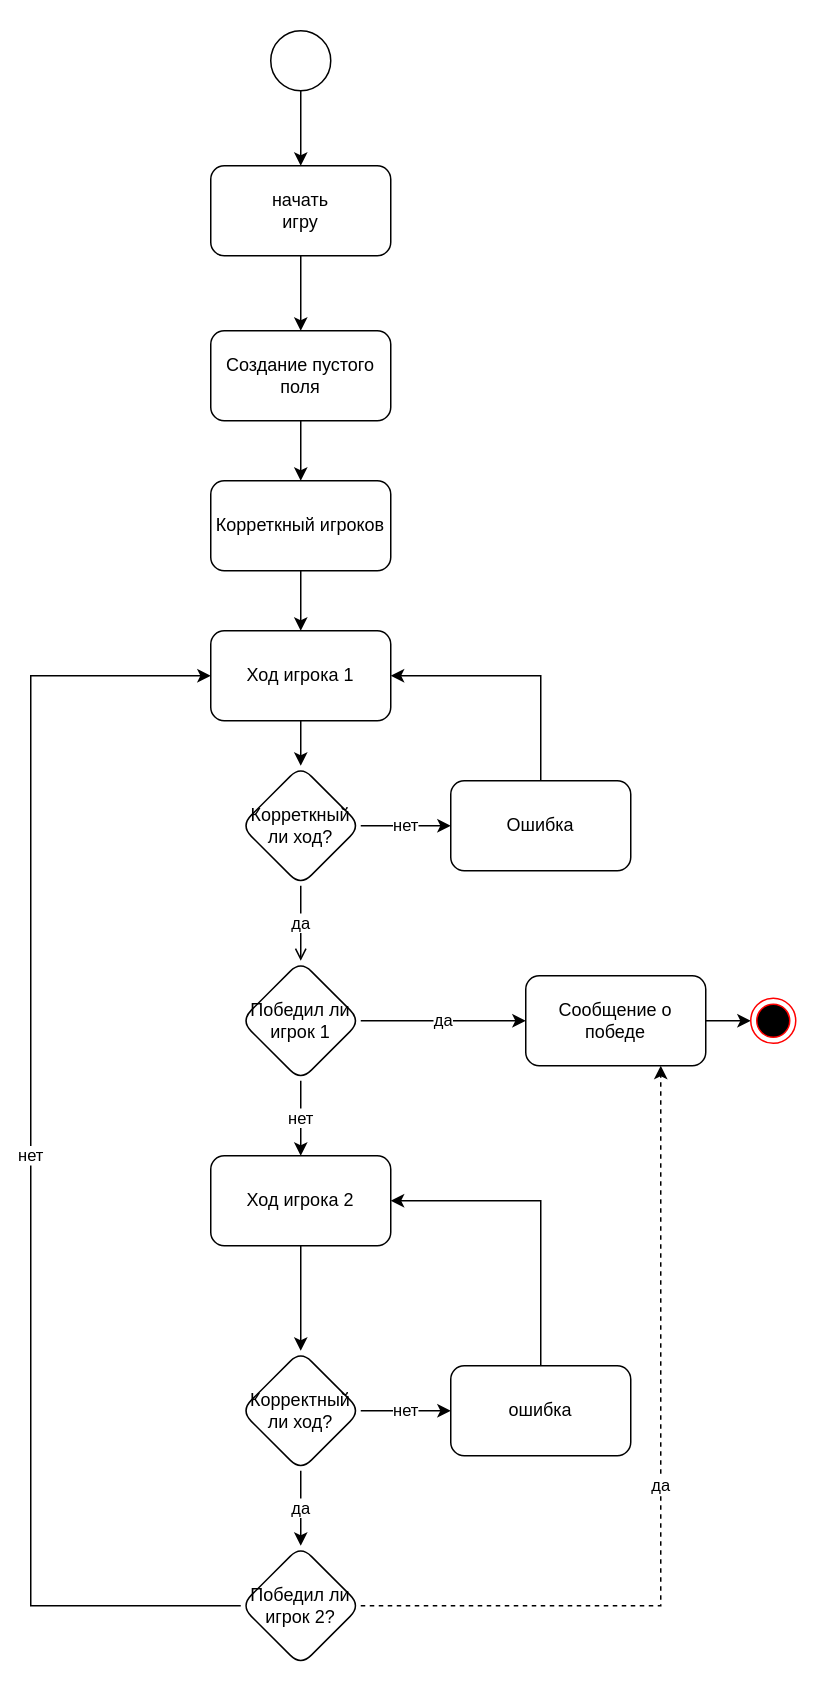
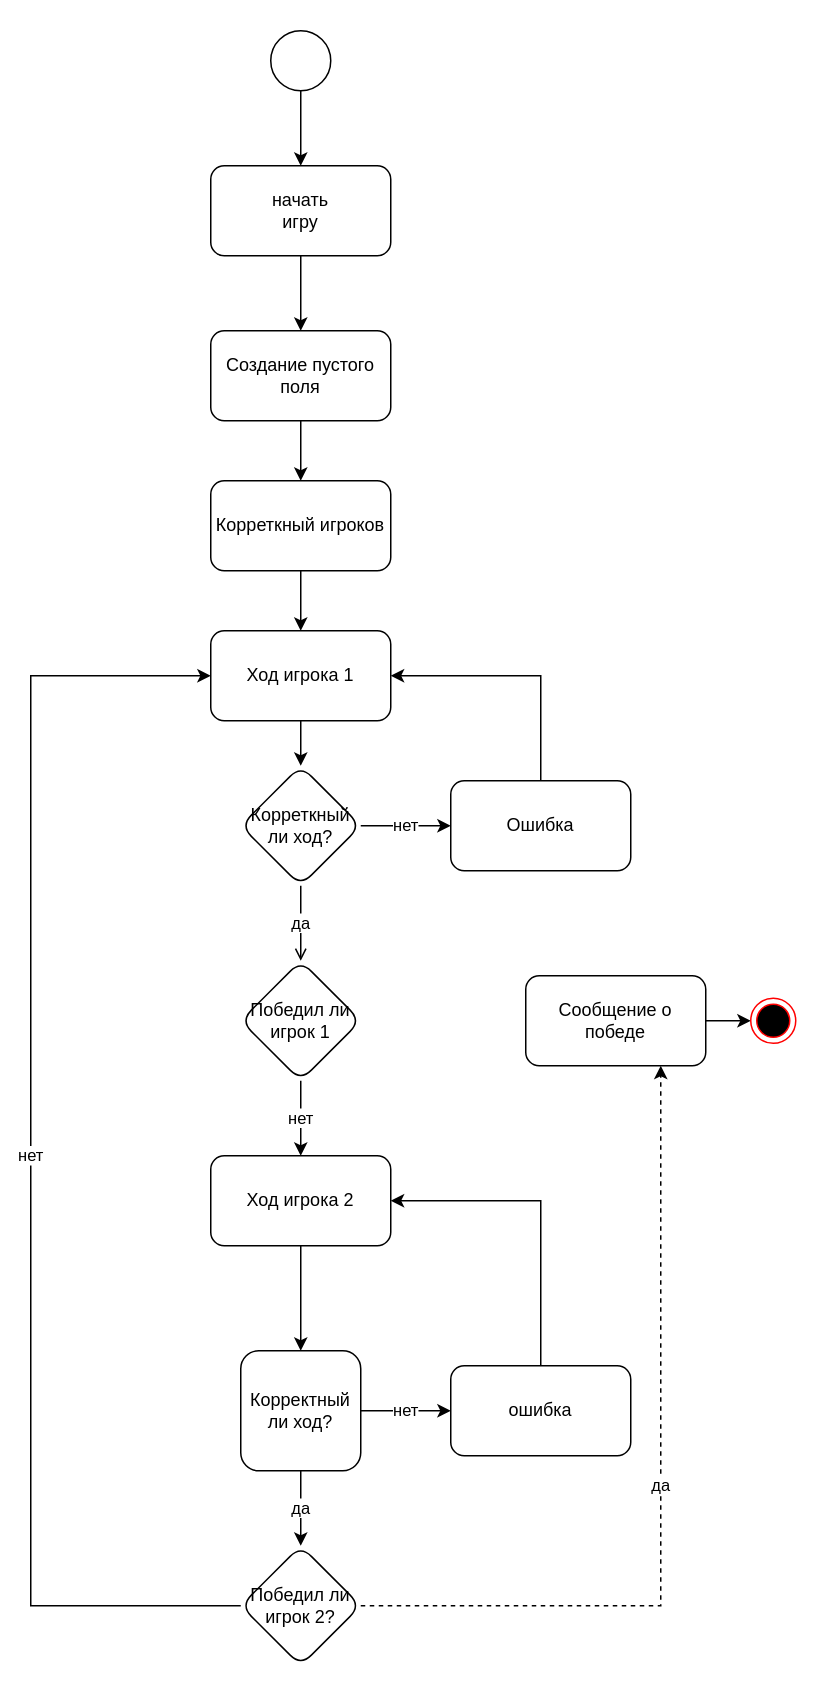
edge "Победил ли игрок 1" -> "Сообщение о победе": removed, label "да"
node "Корректный ли ход?": shape diamond -> rounded rectangle
